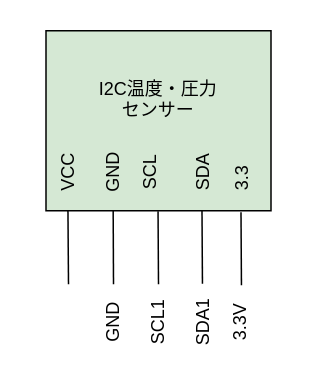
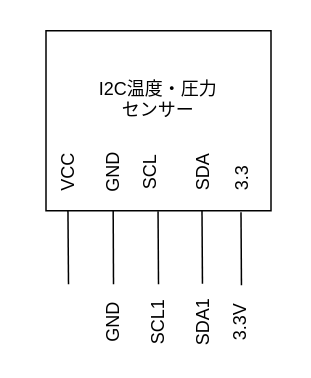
node "I2C温度・圧力 センサー": fillcolor #d5e8d4 -> #ffffff
